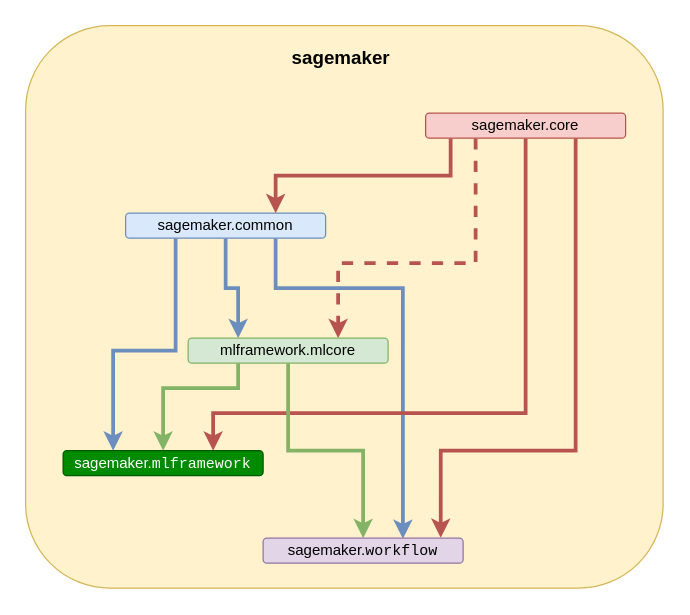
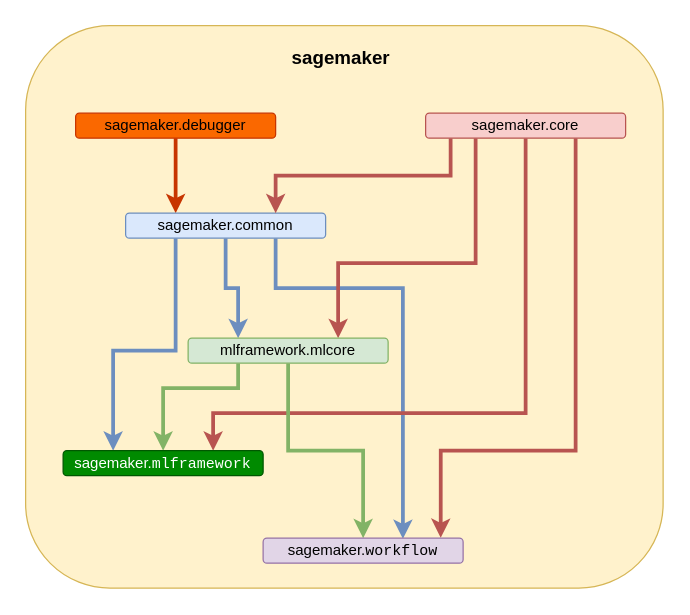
node "sagemaker.debugger": added
edge "sagemaker.debugger" -> "sagemaker.common": added
edge "sagemaker.core" -> "mlframework.mlcore": style dashed -> solid
